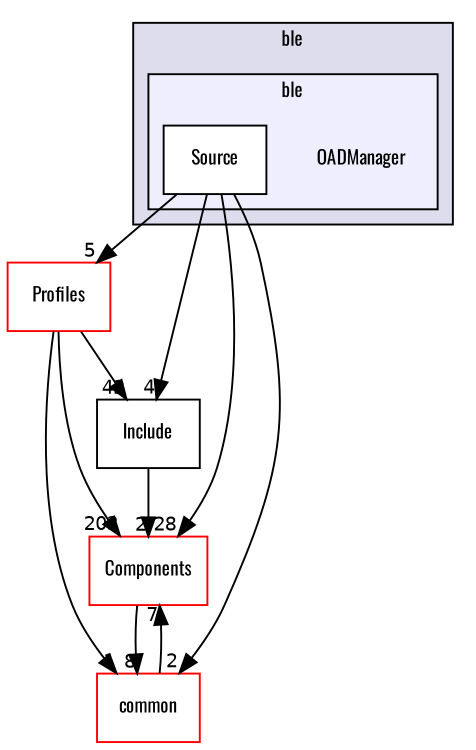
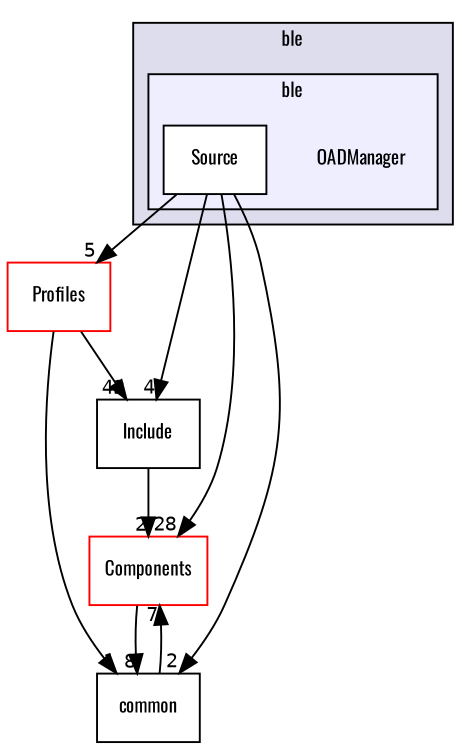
edge "Profiles" -> "Components": removed
node "common": color red -> black
